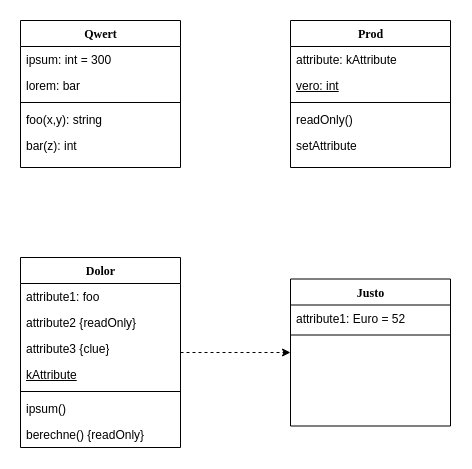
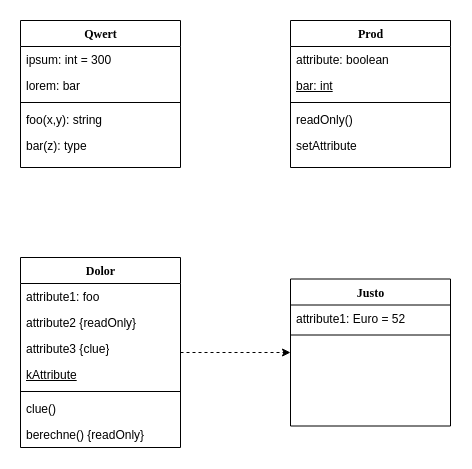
node "attribute: kAttribute": label "attribute: kAttribute" -> "attribute: boolean"
node "vero: int": label "vero: int" -> "bar: int"
node "bar(z): int": label "bar(z): int" -> "bar(z): type"
node "ipsum()": label "ipsum()" -> "clue()"
